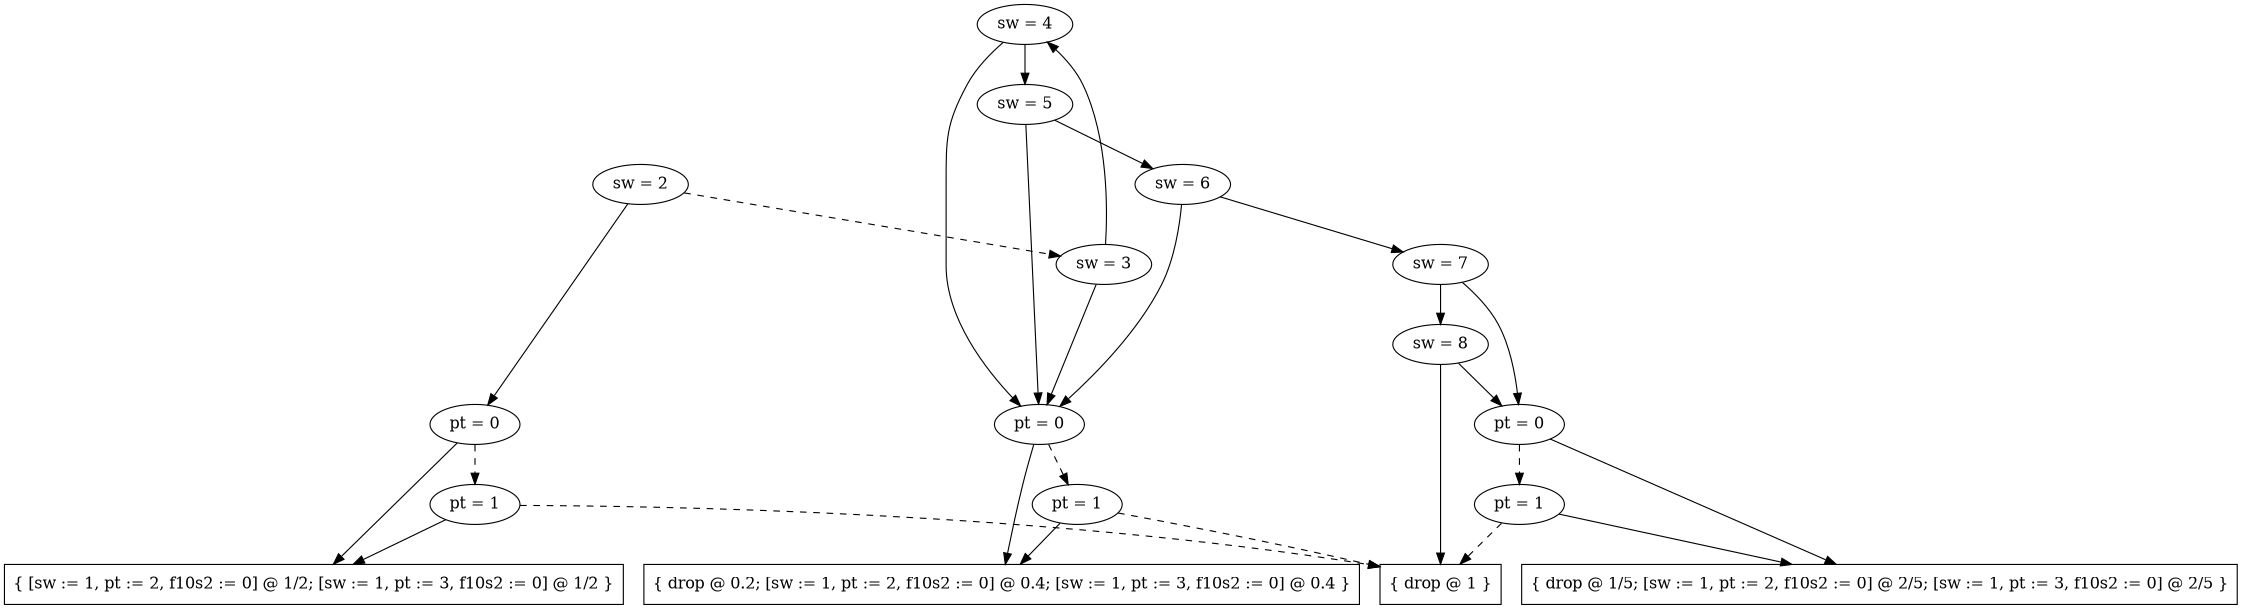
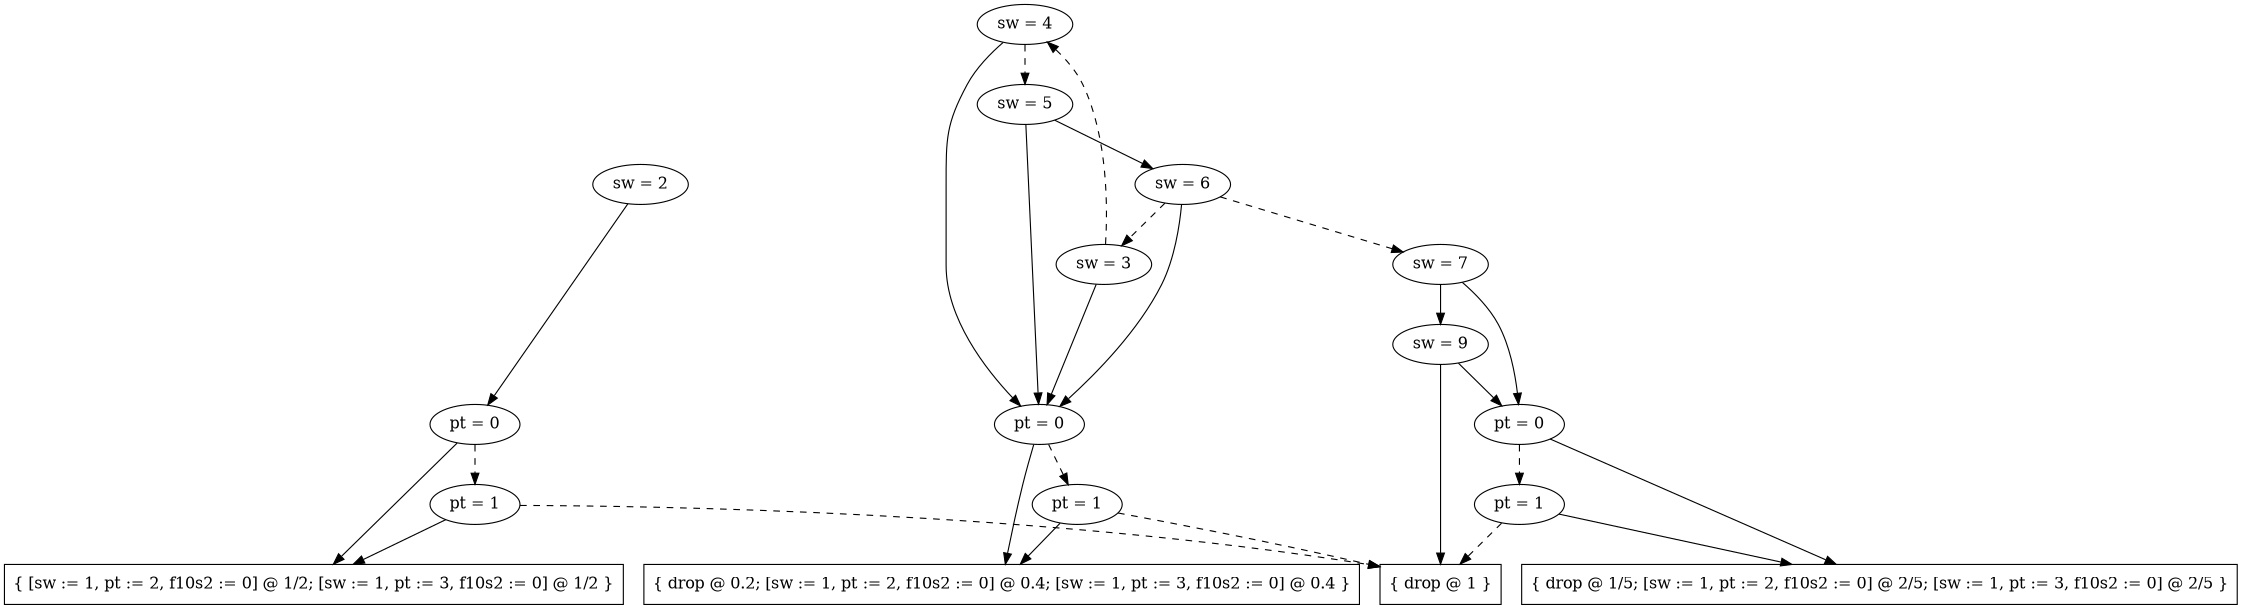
edge "sw = 4" -> "sw = 5": style solid -> dashed
edge "sw = 3" -> "sw = 4": style solid -> dashed
edge "sw = 6" -> "sw = 7": style solid -> dashed
edge "sw = 2" -> "sw = 3": now "sw = 6" -> "sw = 3"
node "sw = 8": label "sw = 8" -> "sw = 9"
